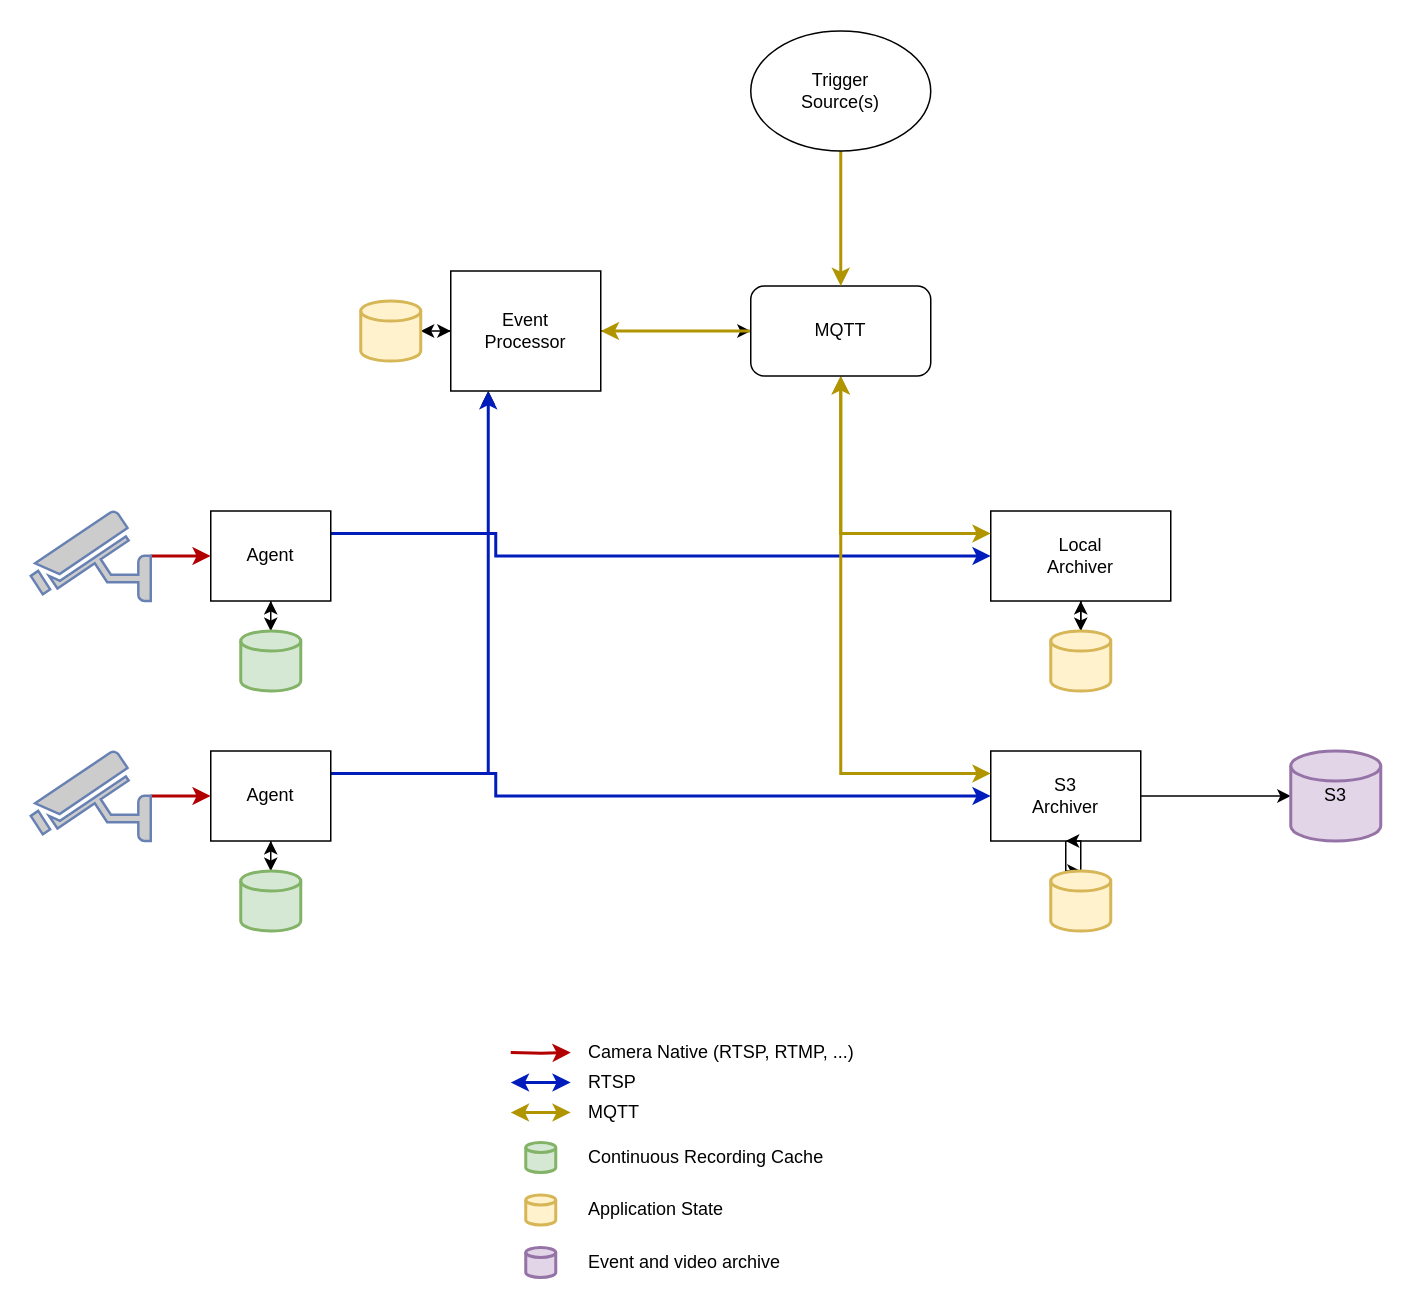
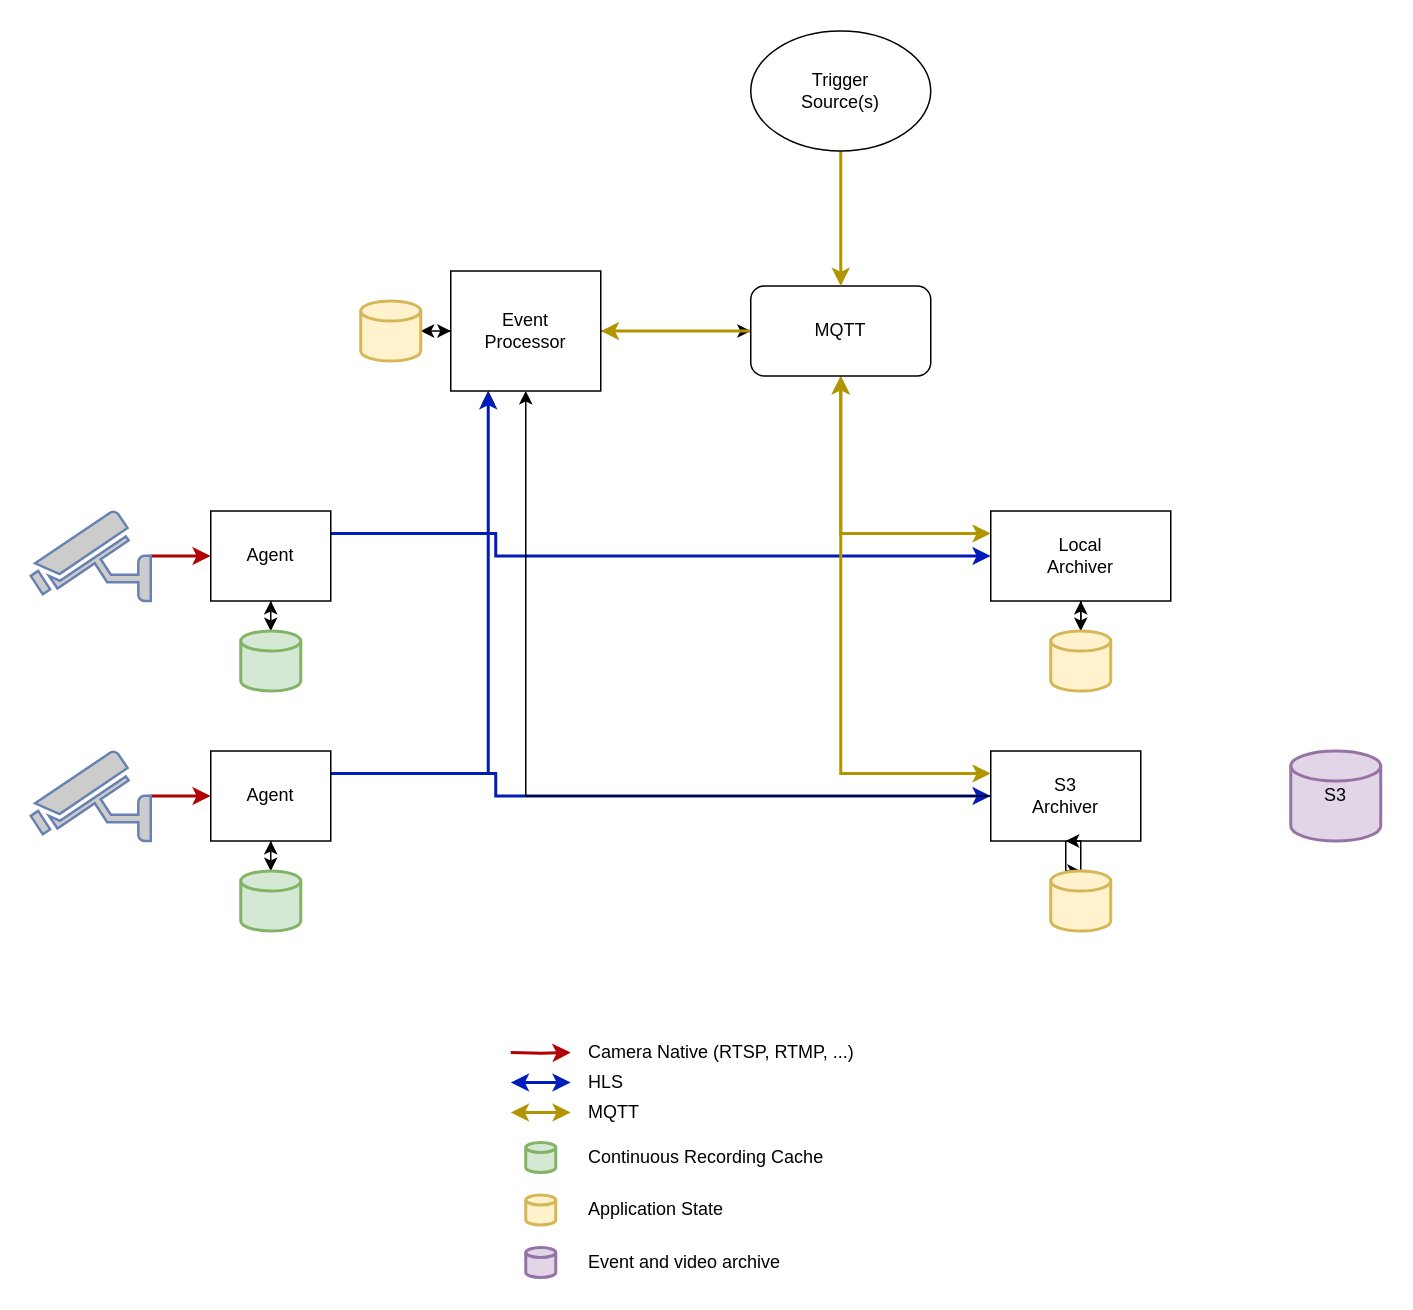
edge "S3 Archiver" -> "S3": now "S3 Archiver" -> "Event Processor"
node "RTSP": label "RTSP" -> "HLS"
